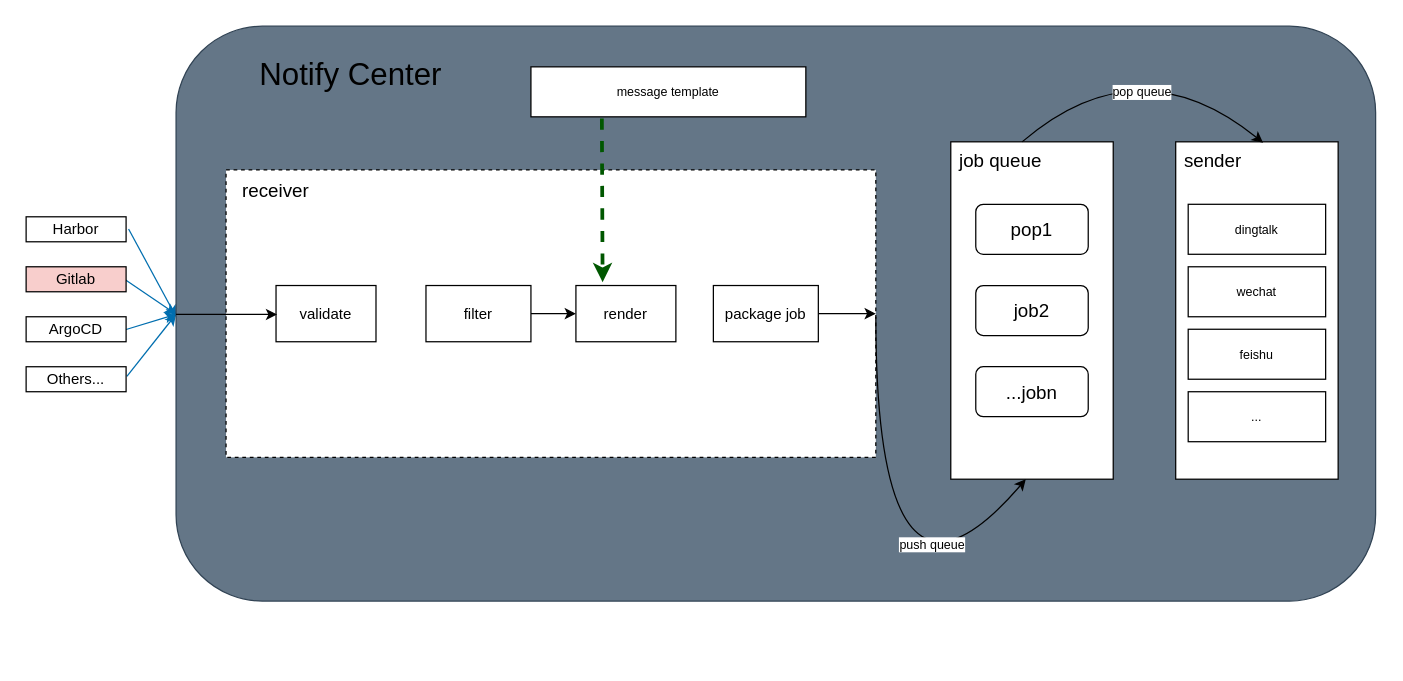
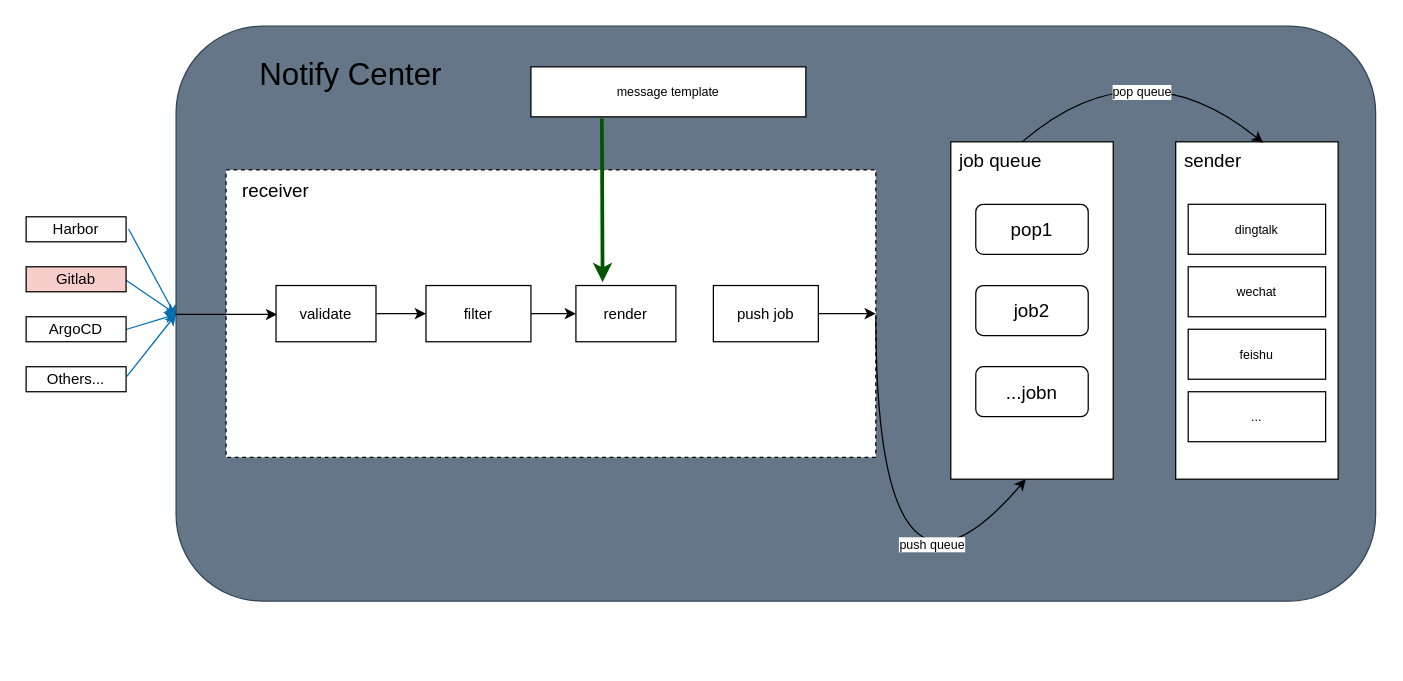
edge "message template" -> "render": style dashed -> solid
edge "validate" -> "filter": added
node "package job": label "package job" -> "push job"
